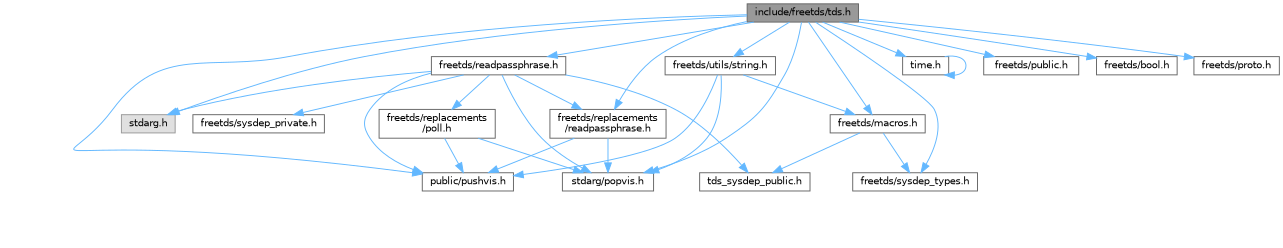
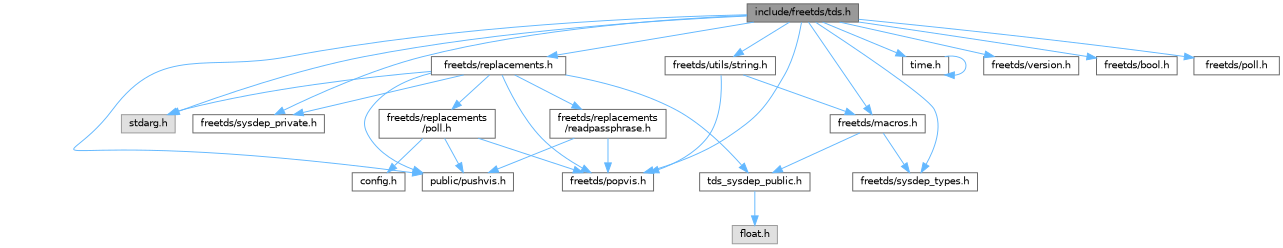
edge "include/freetds/tds.h" -> "freetds/replacements /readpassphrase.h": now "include/freetds/tds.h" -> "freetds/sysdep_private.h"
node "freetds/readpassphrase.h": label "freetds/readpassphrase.h" -> "freetds/replacements.h"
node "freetds/public.h": label "freetds/public.h" -> "freetds/version.h"
node "freetds/proto.h": label "freetds/proto.h" -> "freetds/poll.h"
edge "freetds/utils/string.h" -> "public/pushvis.h": removed
node "config.h": added
node "stdarg/popvis.h": label "stdarg/popvis.h" -> "freetds/popvis.h"
node "float.h": added
